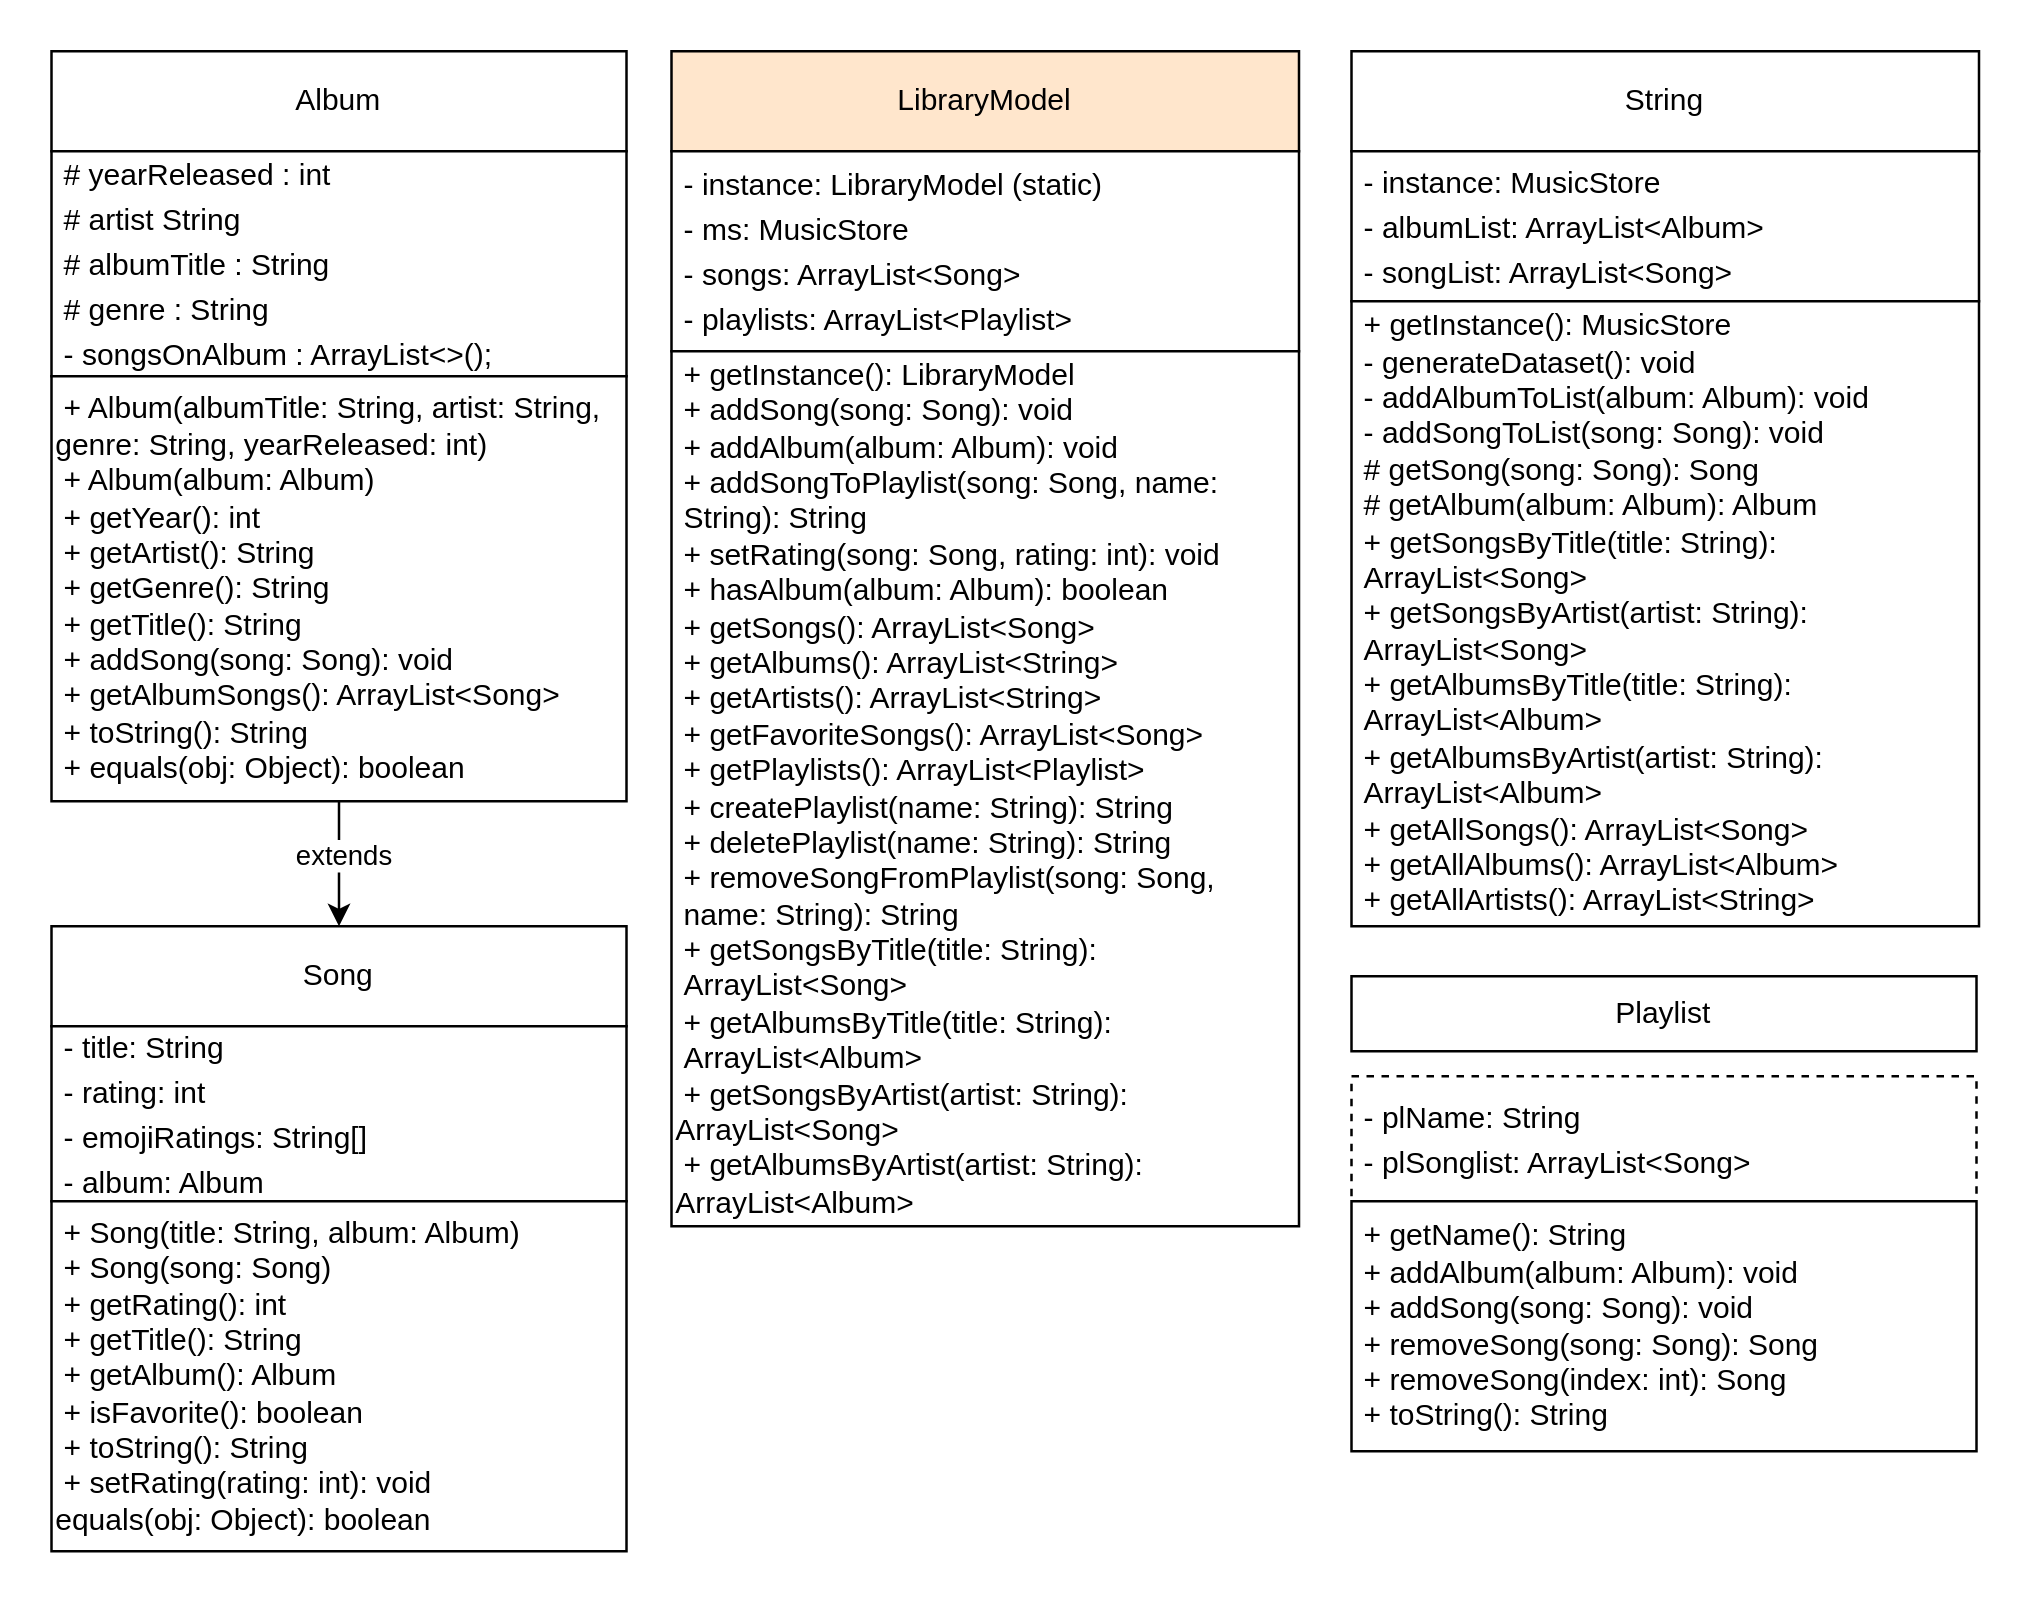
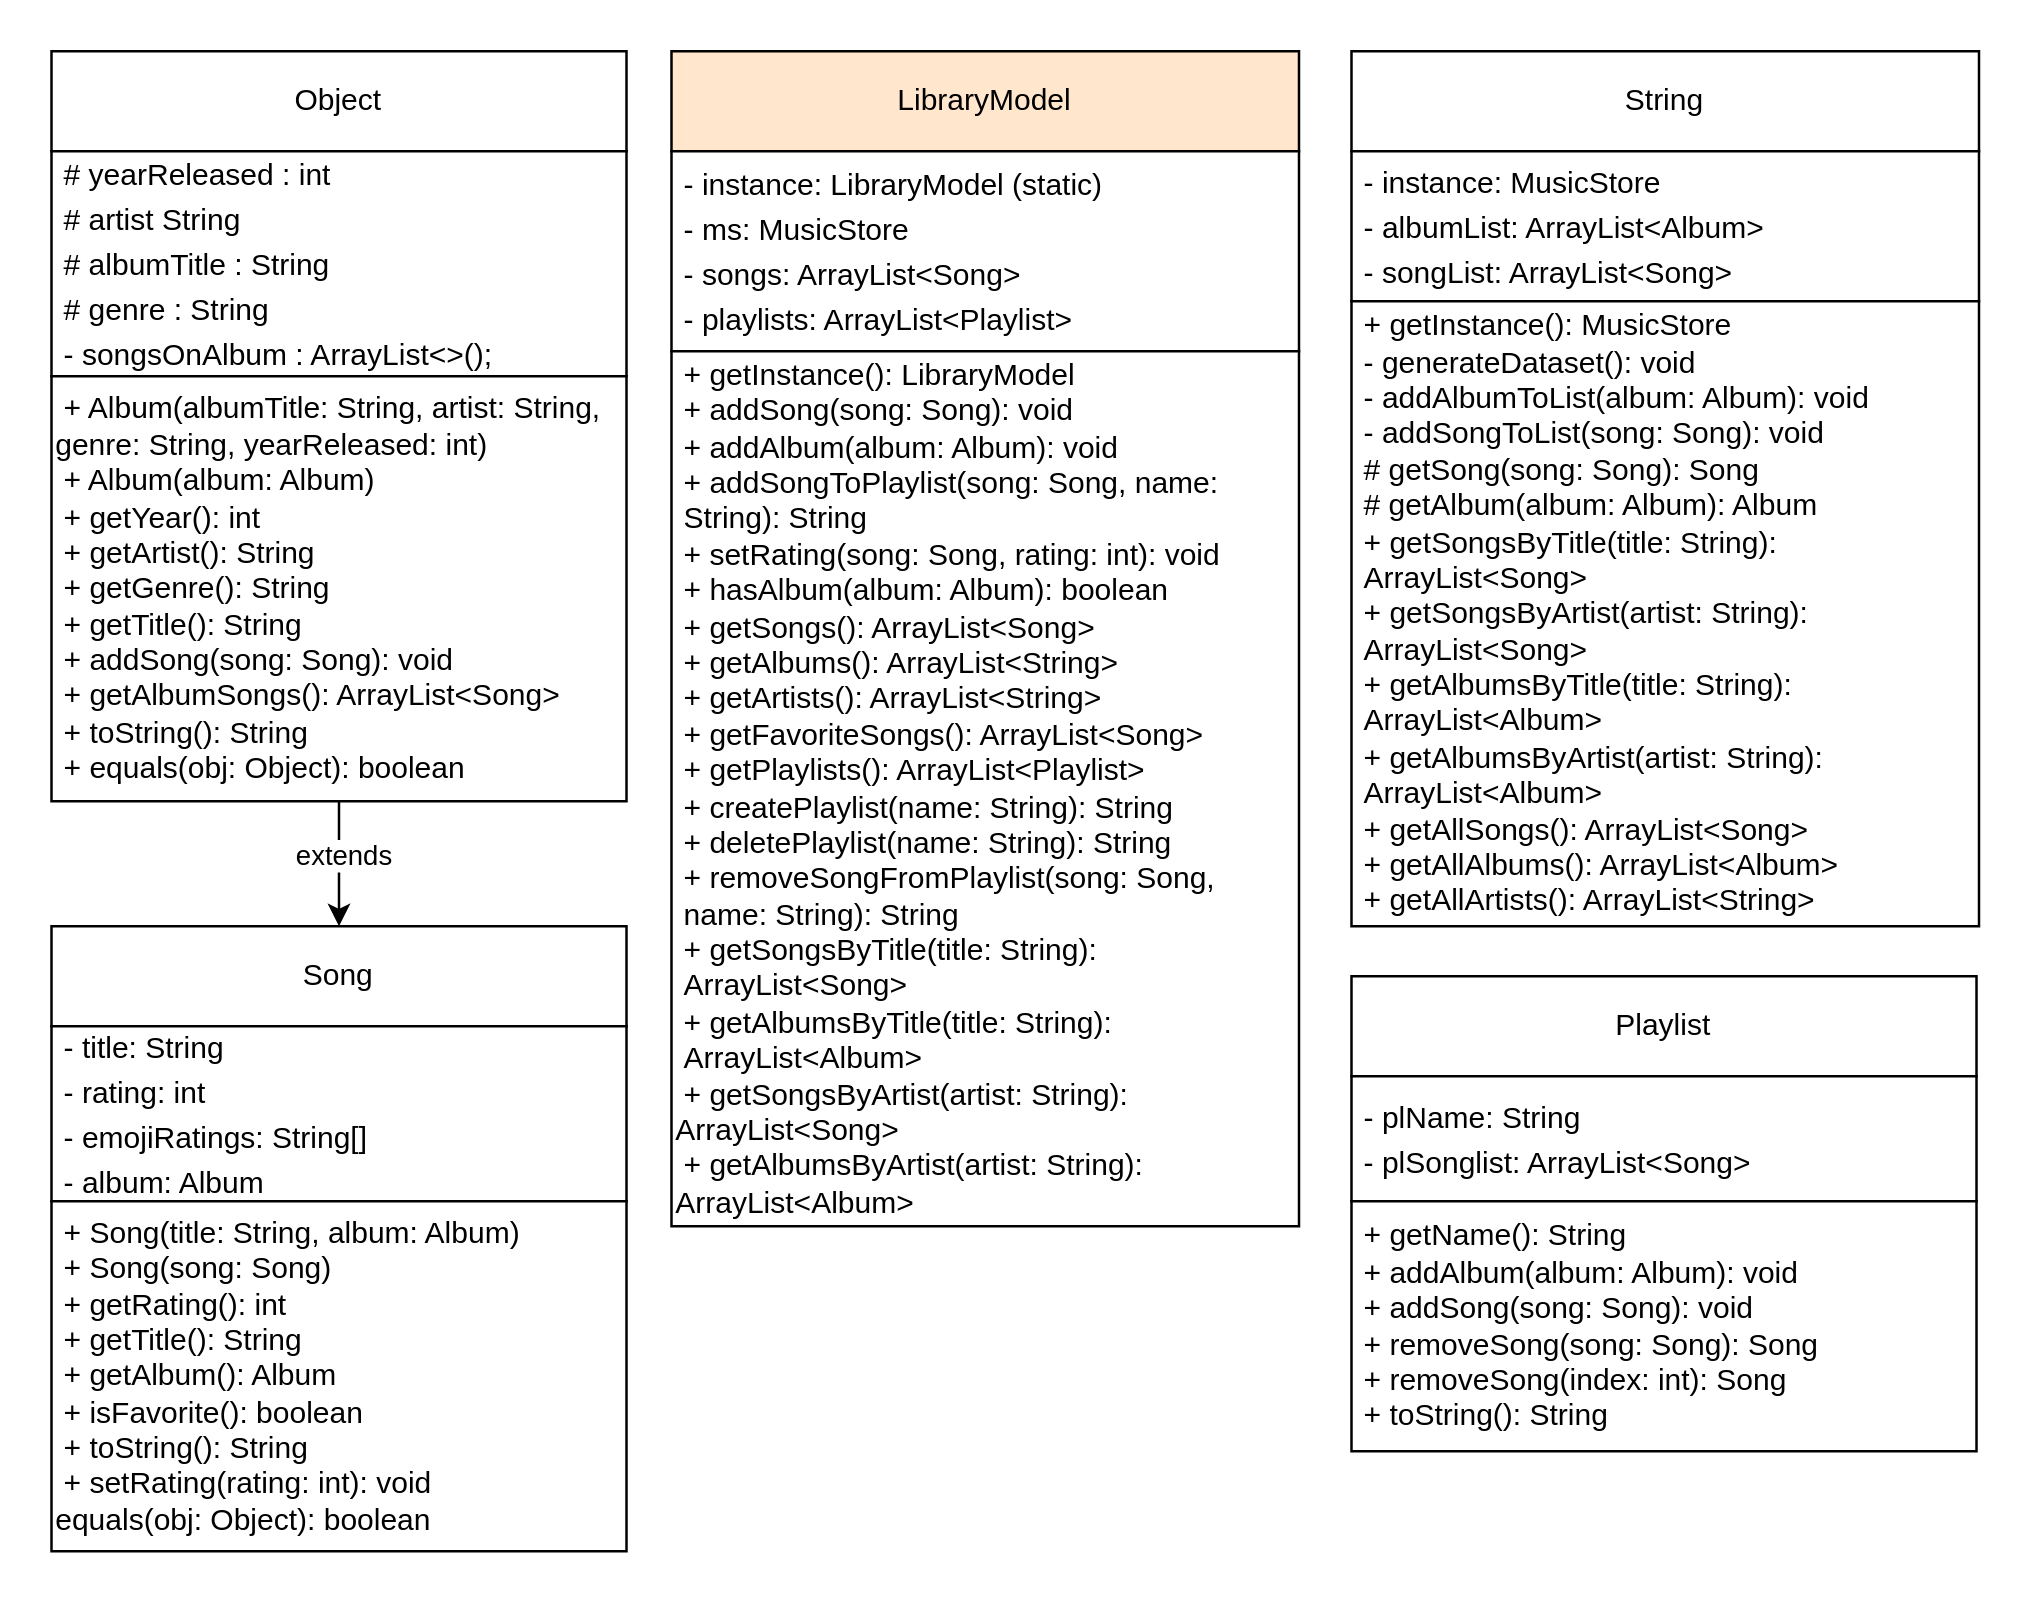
node "Album": label "Album" -> "Object"
node "Playlist": size 625x75 -> 625x100
node "- plName: String - plSonglist: ArrayList<Song>": style dashed -> solid
